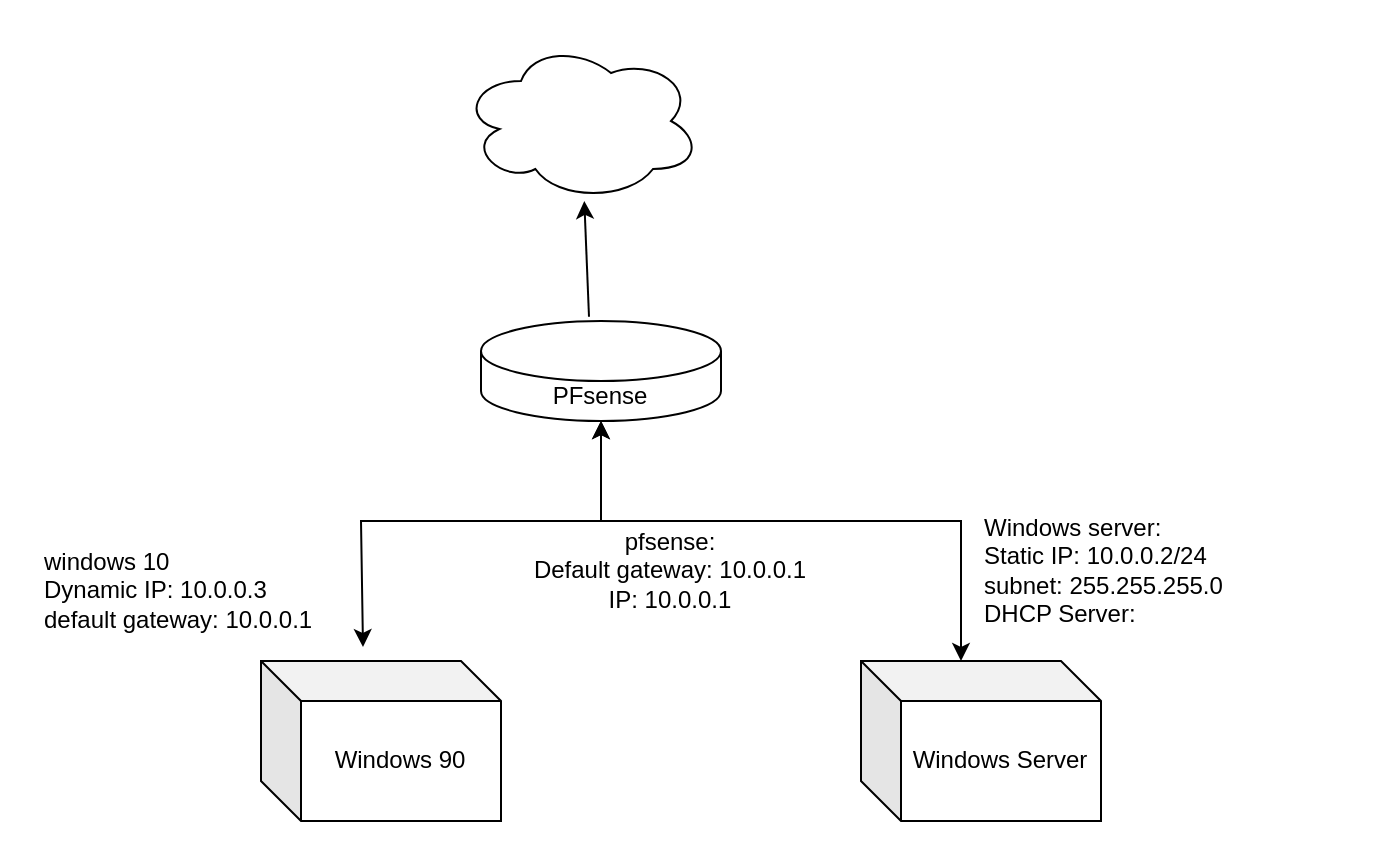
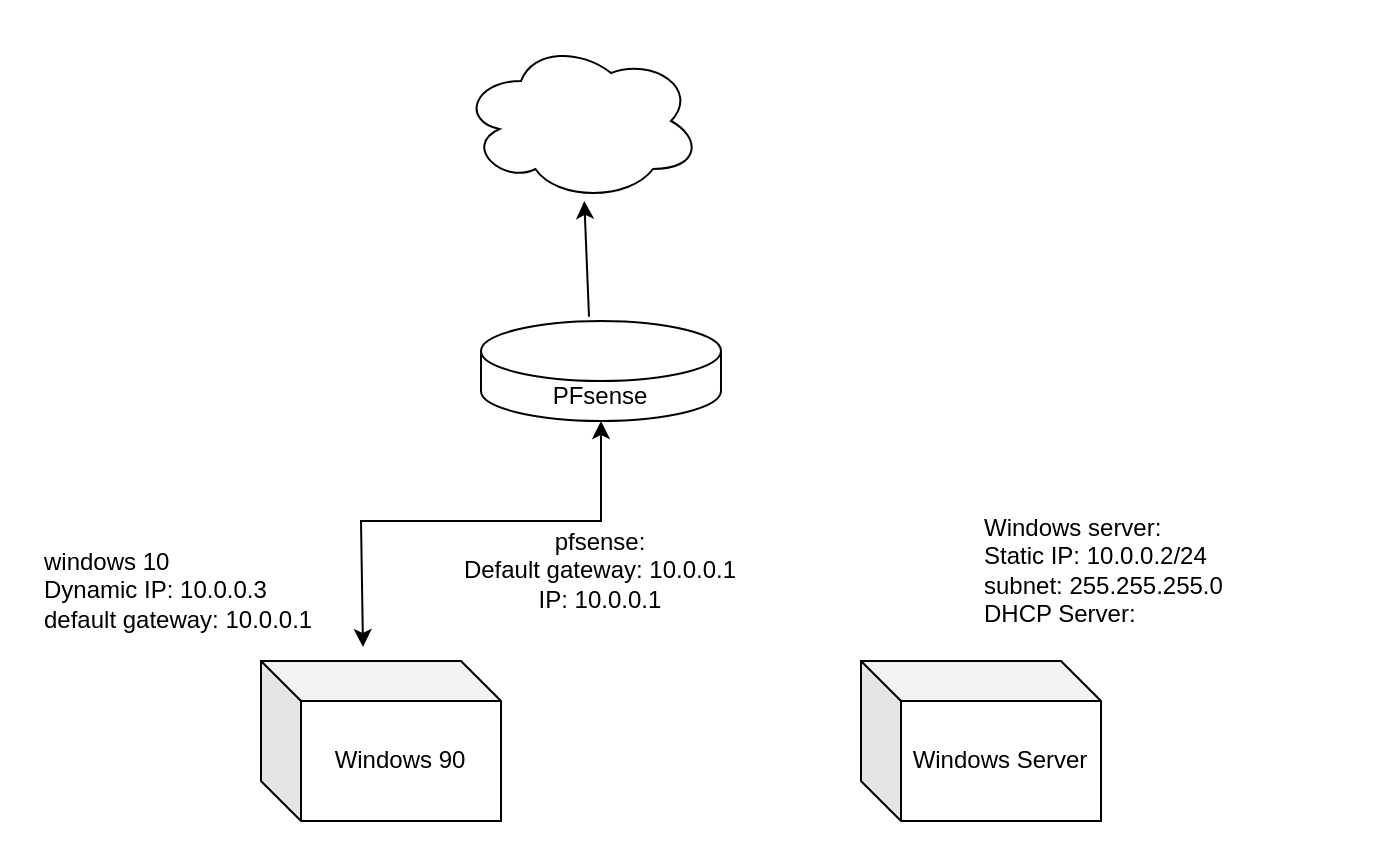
edge "PFsense" -- "Windows Server": removed
node "pfsense: Default gateway: 10.0.0.1 IP: 10.0.0.1": moved (671, 571) -> (601, 571)
